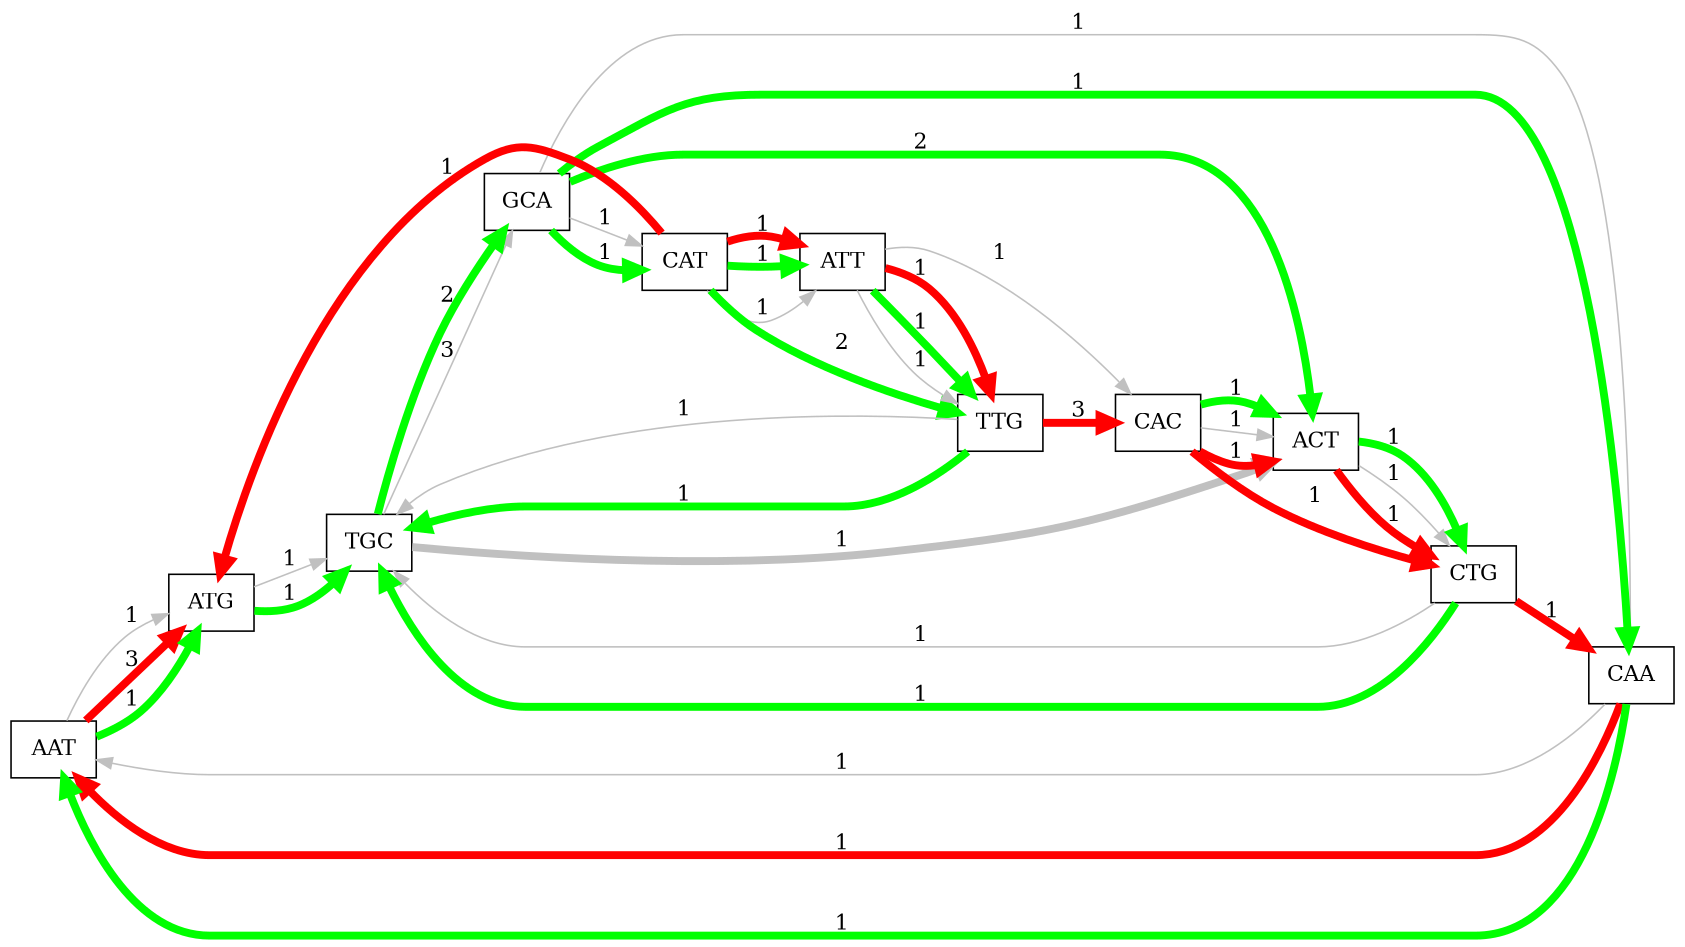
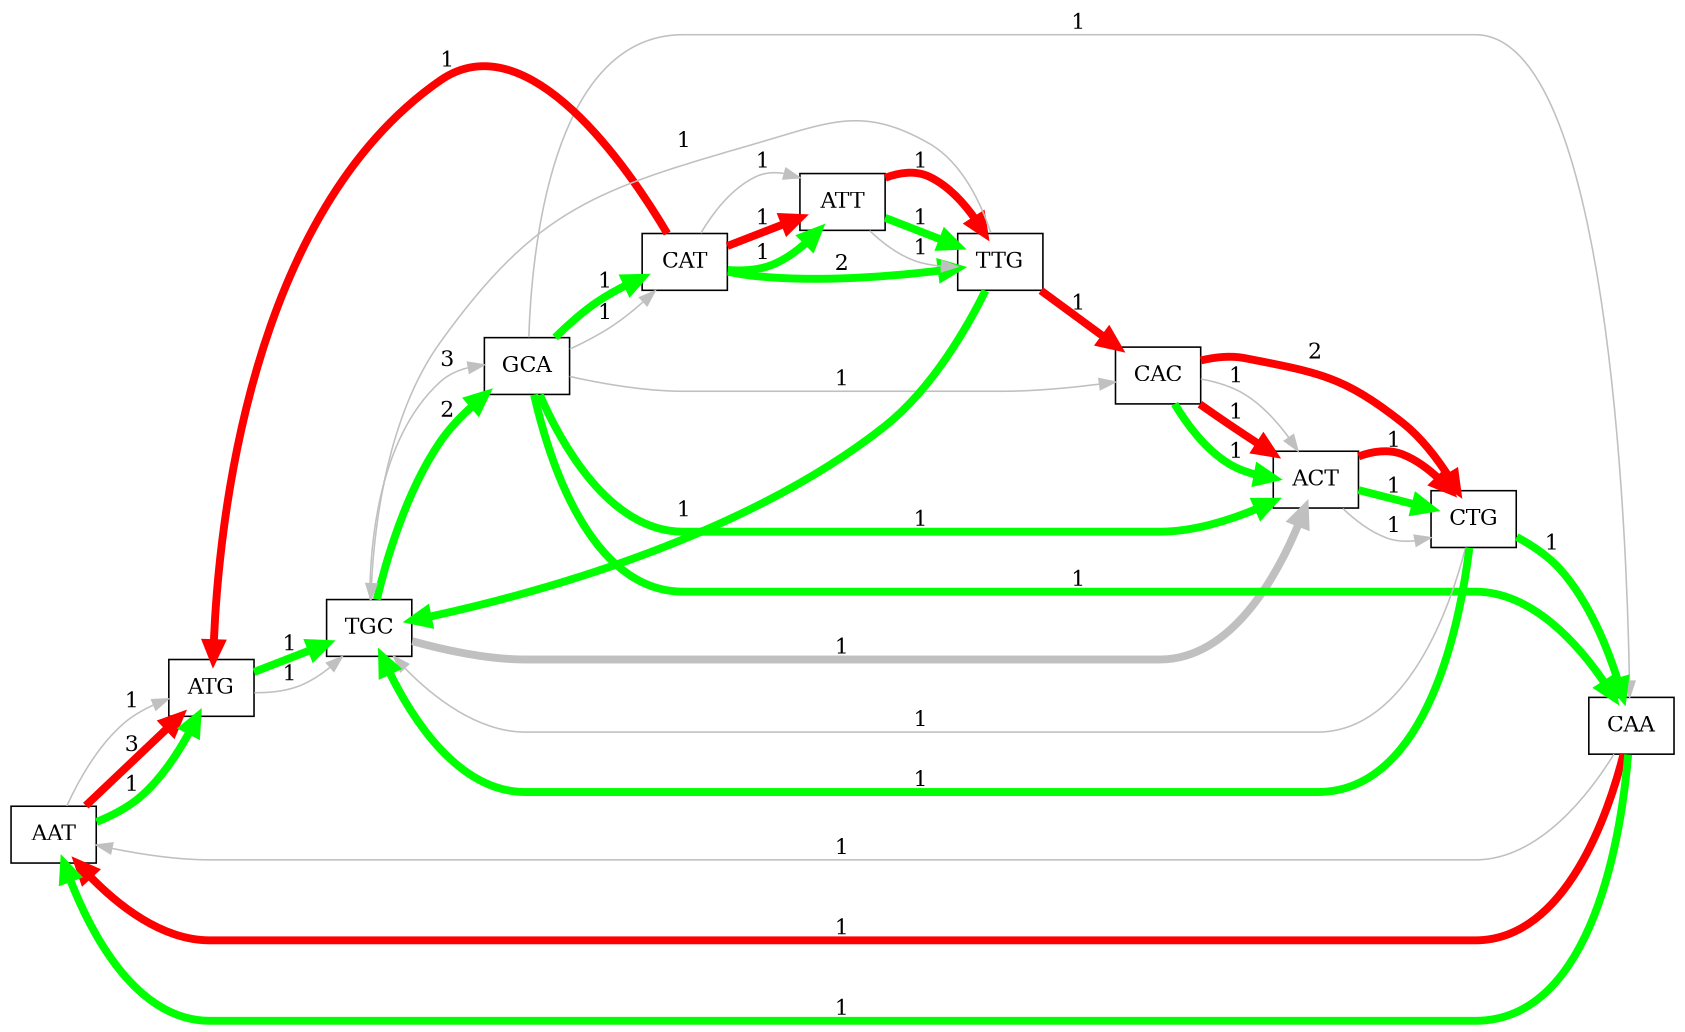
edge "GCA" -> "ACT": label "2" -> "1"
edge "ATT" -> "CAC": now "GCA" -> "CAC"
edge "TTG" -> "CAC": label "3" -> "1"
edge "CAC" -> "CTG": label "1" -> "2"
edge "CTG" -> "CAA": color red -> green
